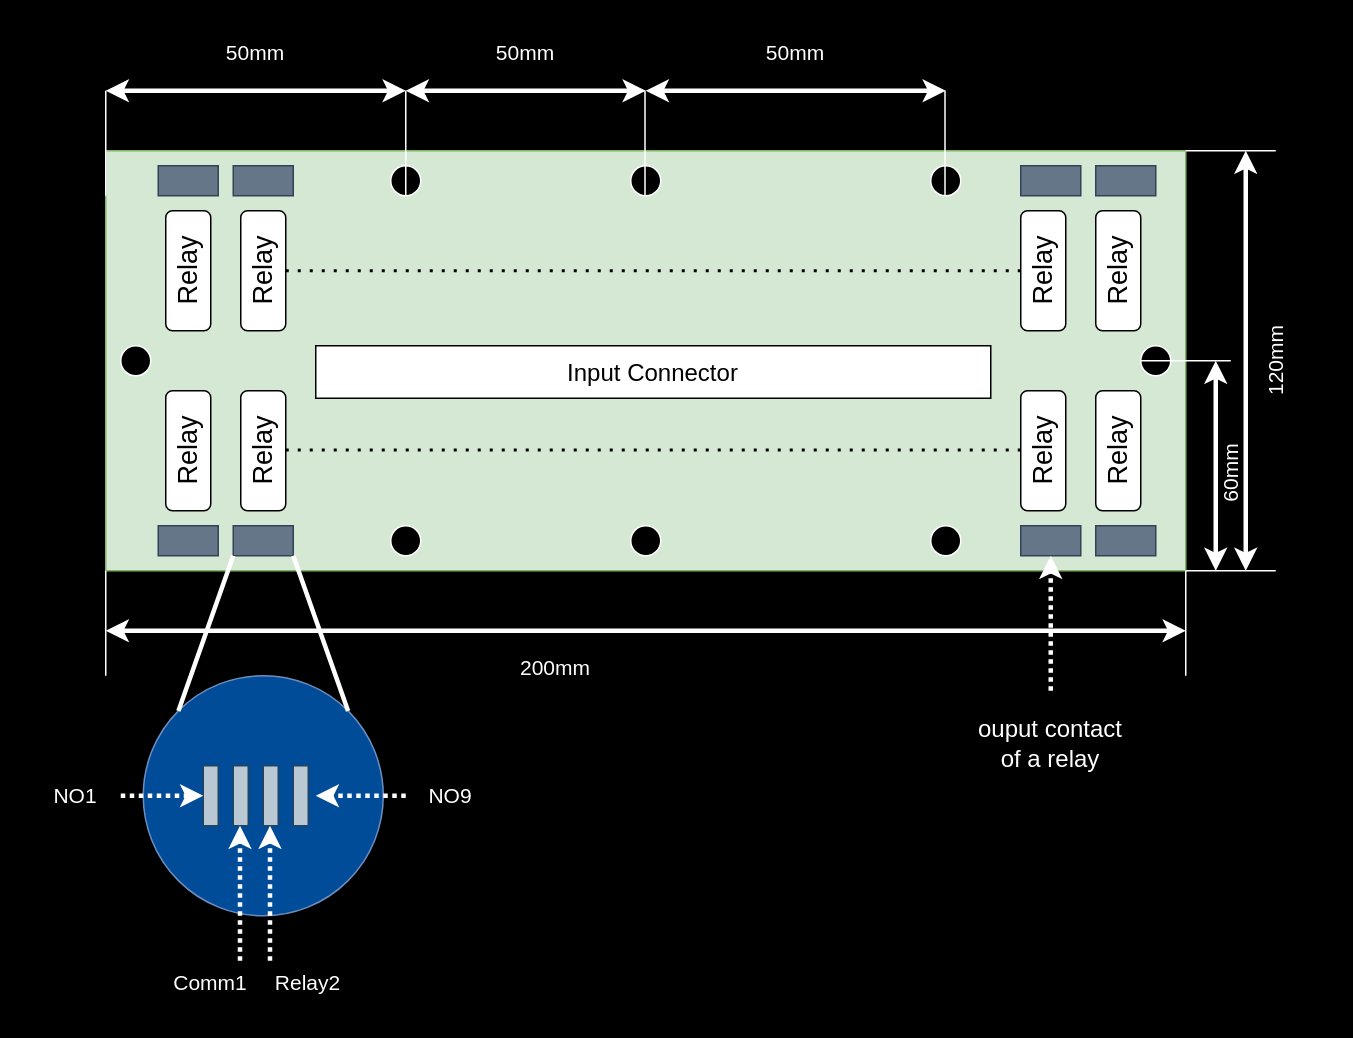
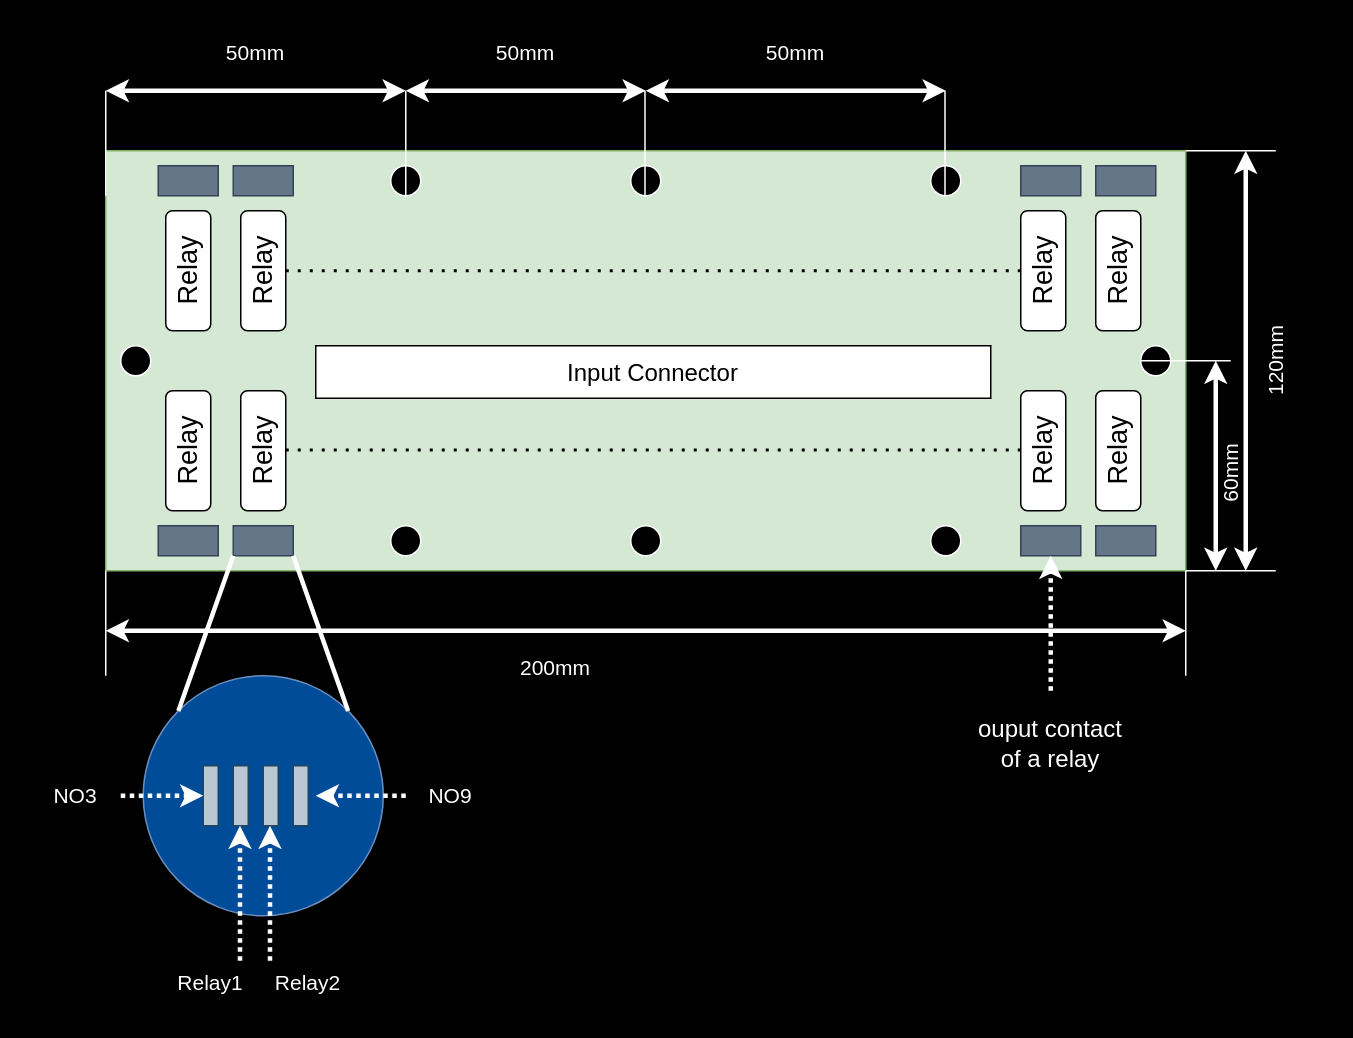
node "NO1": label "NO1" -> "NO3"
node "Comm1": label "Comm1" -> "Relay1"
